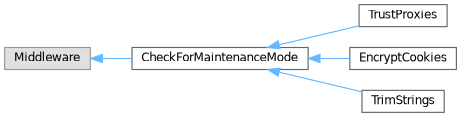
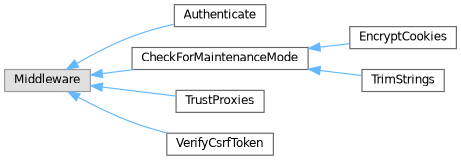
node "Authenticate": added
edge "TrustProxies" -> "CheckForMaintenanceMode": now "TrustProxies" -> "Middleware"
node "VerifyCsrfToken": added
